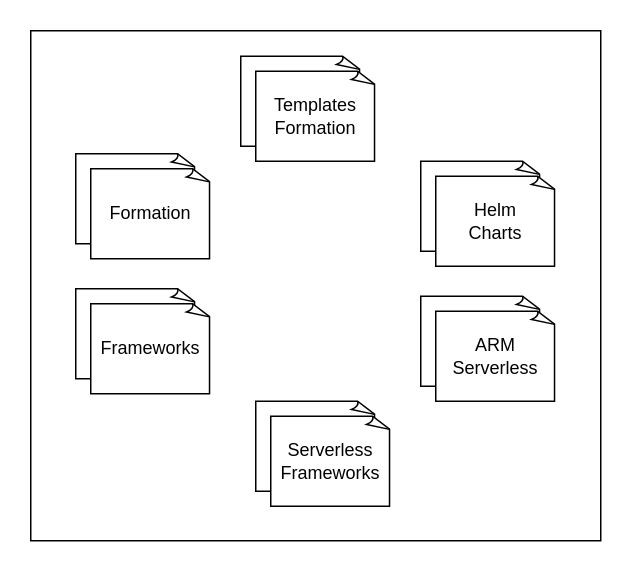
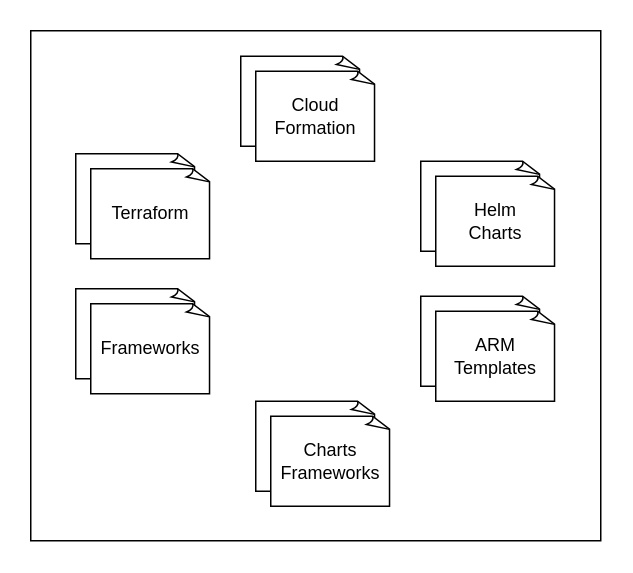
node "Templates Formation": label "Templates Formation" -> "Cloud Formation"
node "Formation": label "Formation" -> "Terraform"
node "ARM Serverless": label "ARM Serverless" -> "ARM Templates"
node "Serverless Frameworks": label "Serverless Frameworks" -> "Charts Frameworks"
